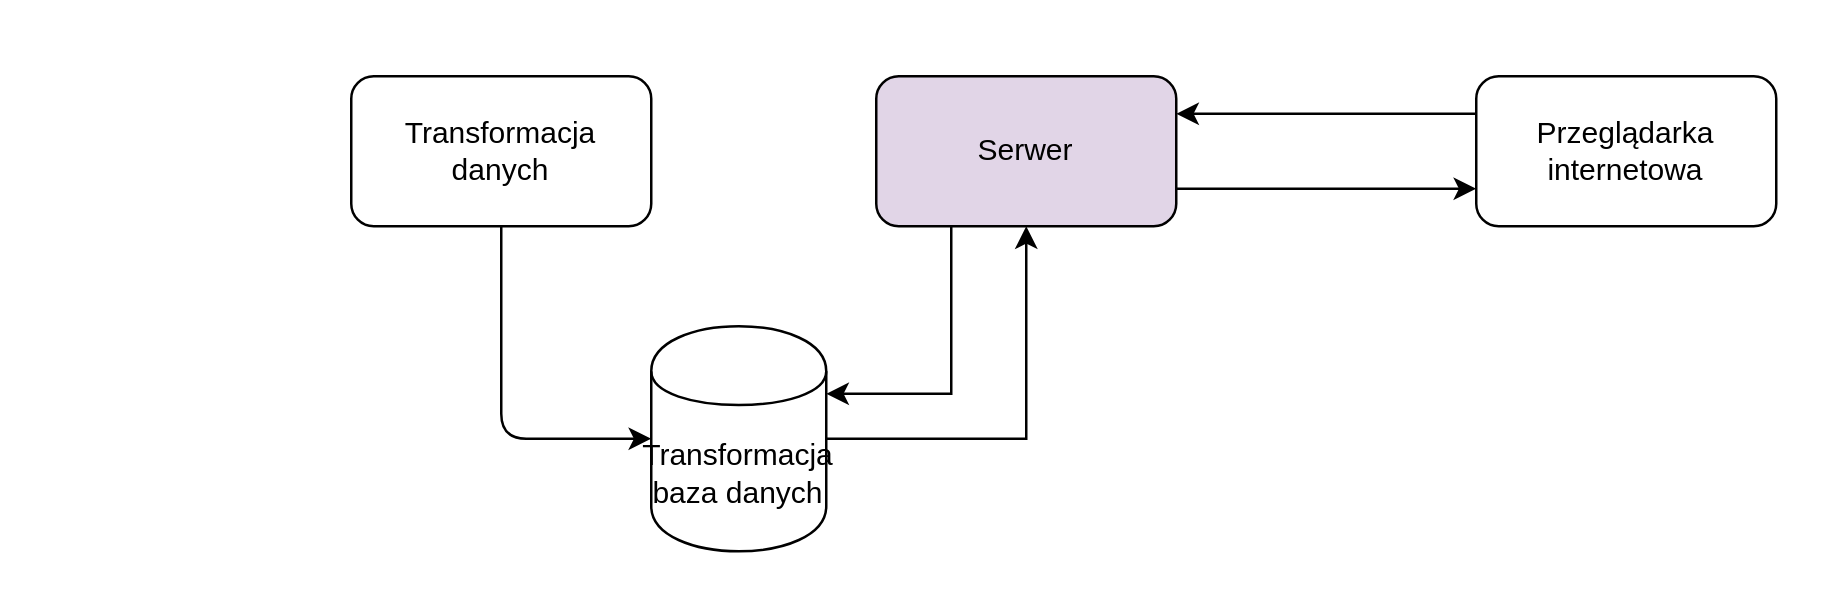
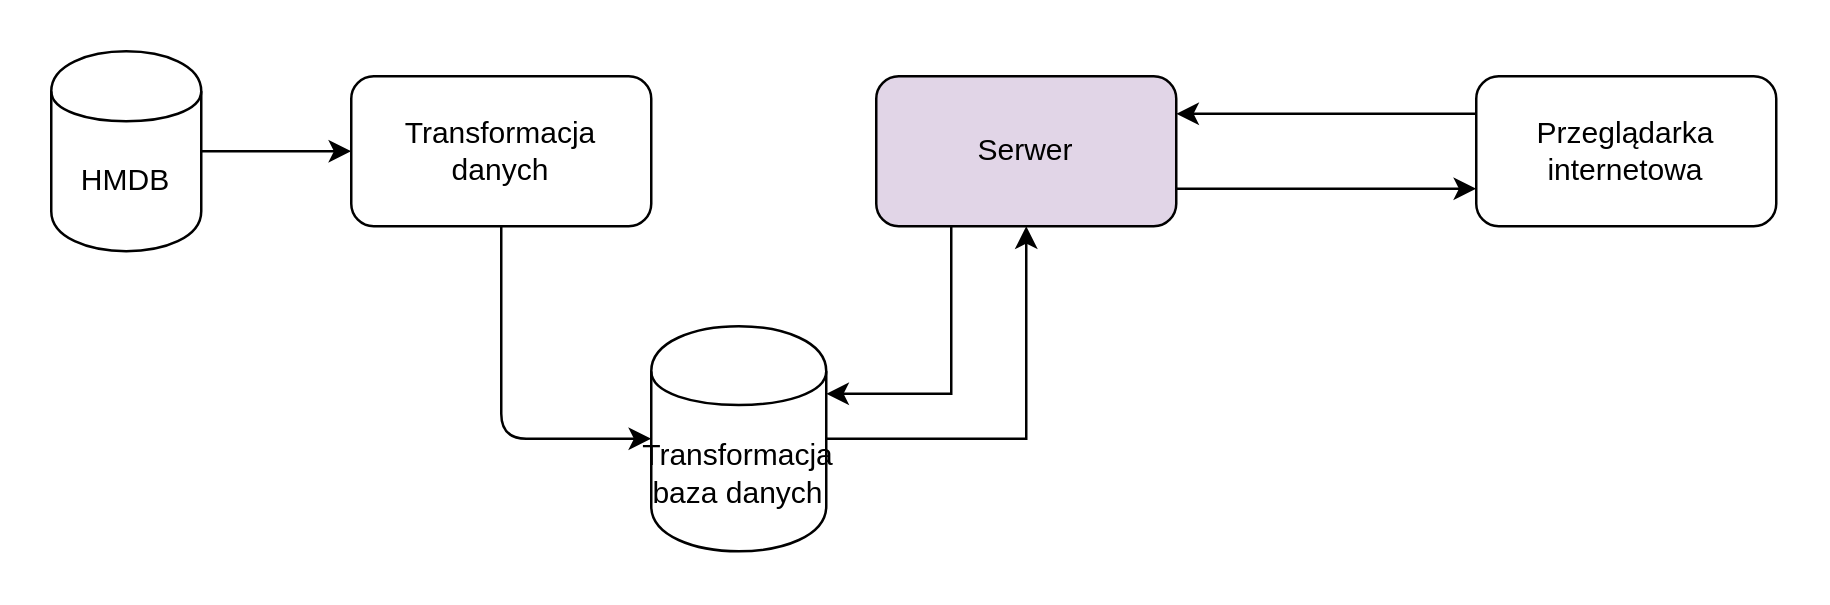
node "HMDB": added
edge "HMDB" -> "Transformacja danych": added
